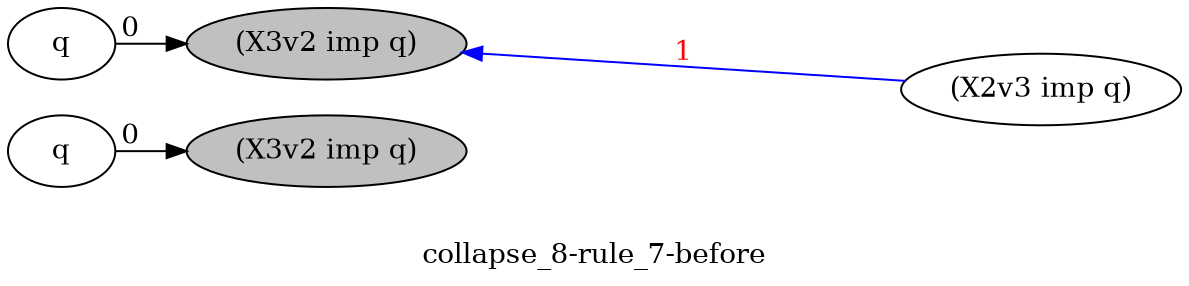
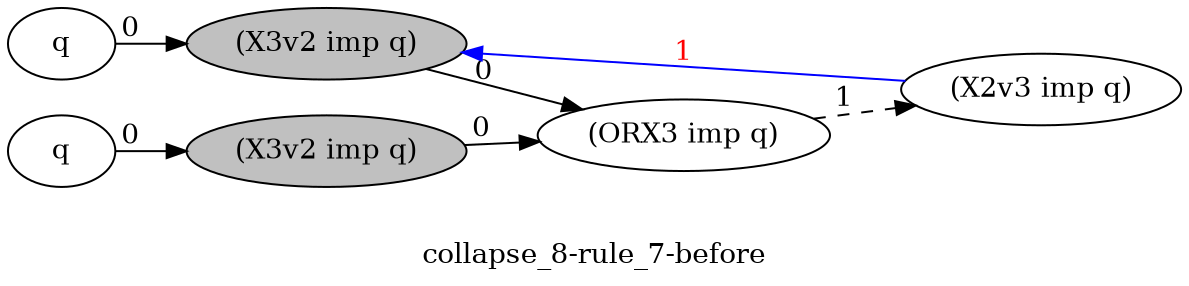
node "(ORX3 imp q)": added
